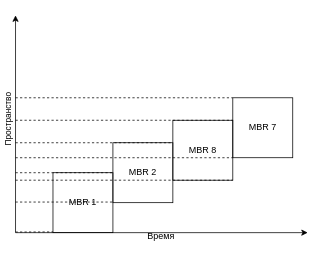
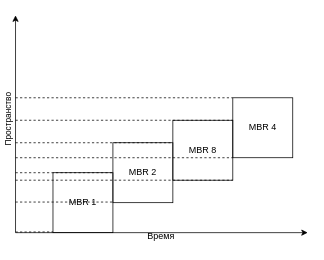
node "MBR 7": label "MBR 7" -> "MBR 4"
